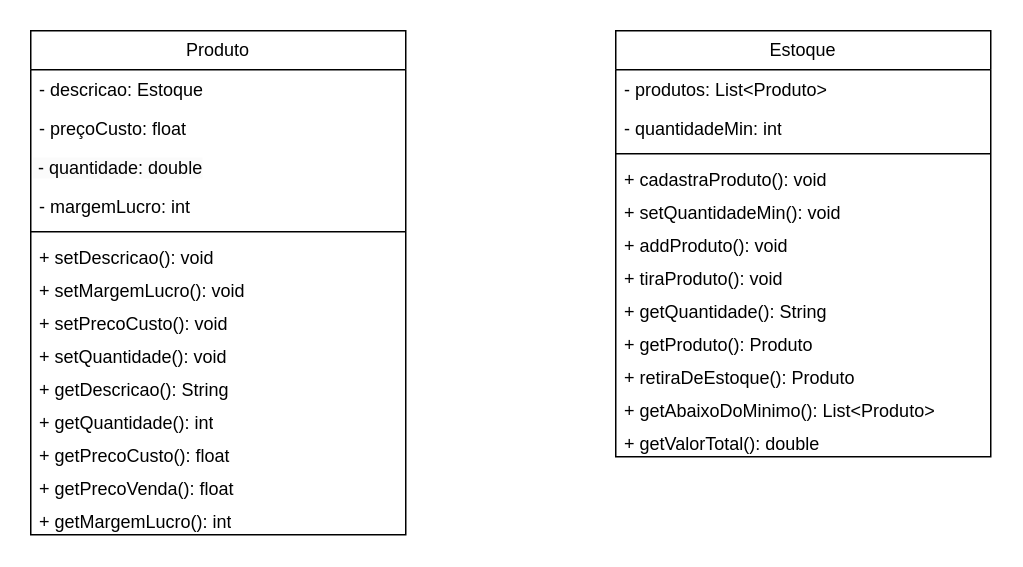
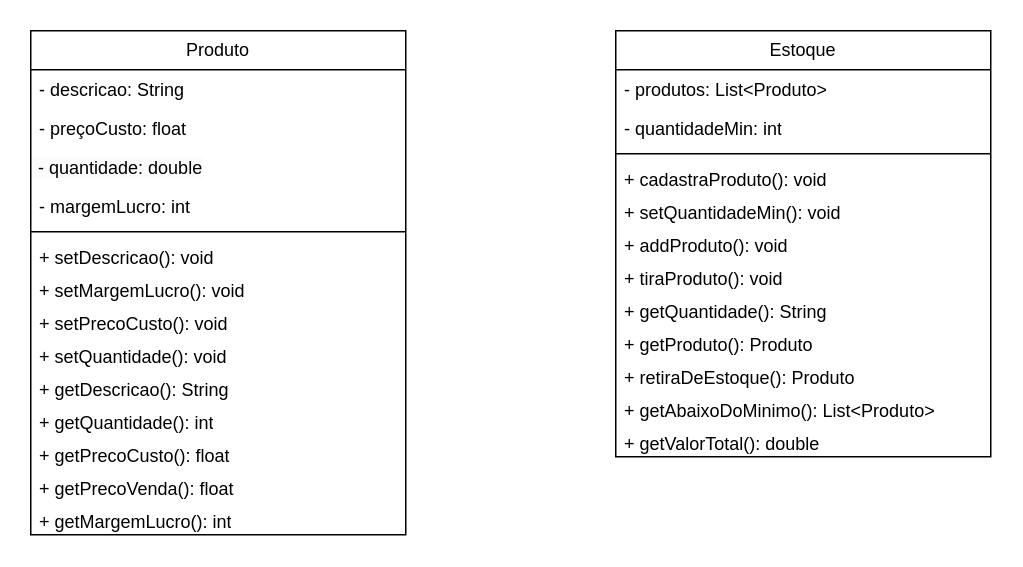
node "- descricao: Estoque": label "- descricao: Estoque" -> "- descricao: String"
